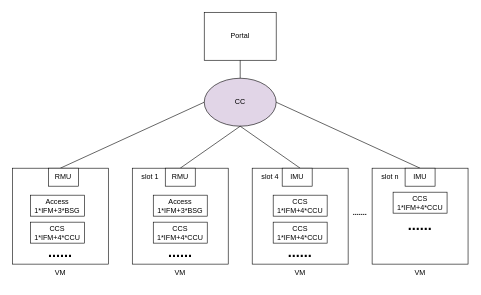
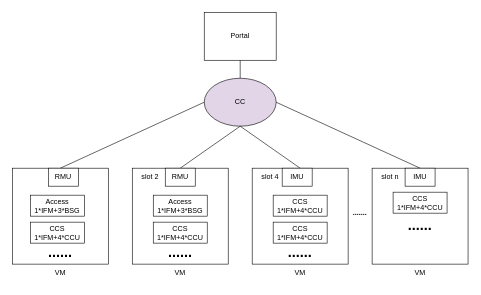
node "slot 1": label "slot 1" -> "slot 2"
